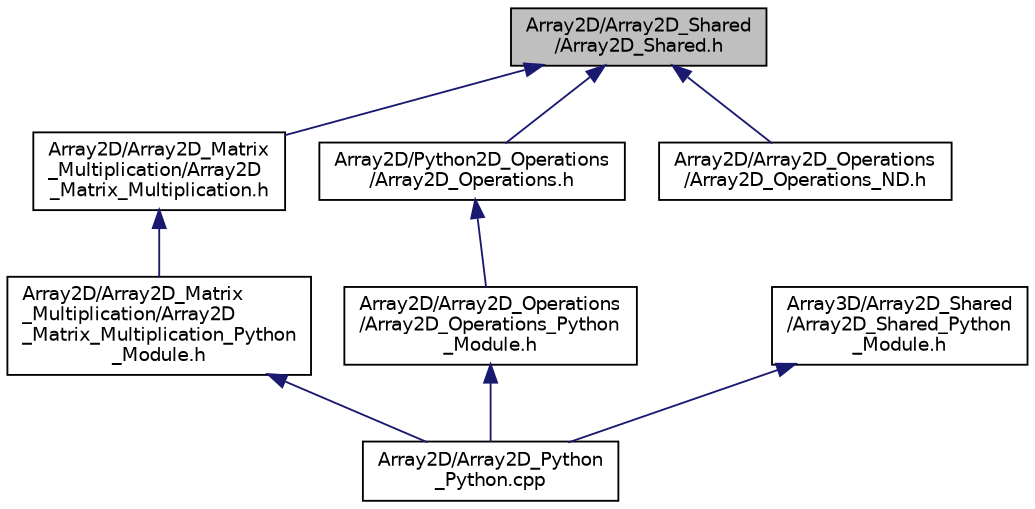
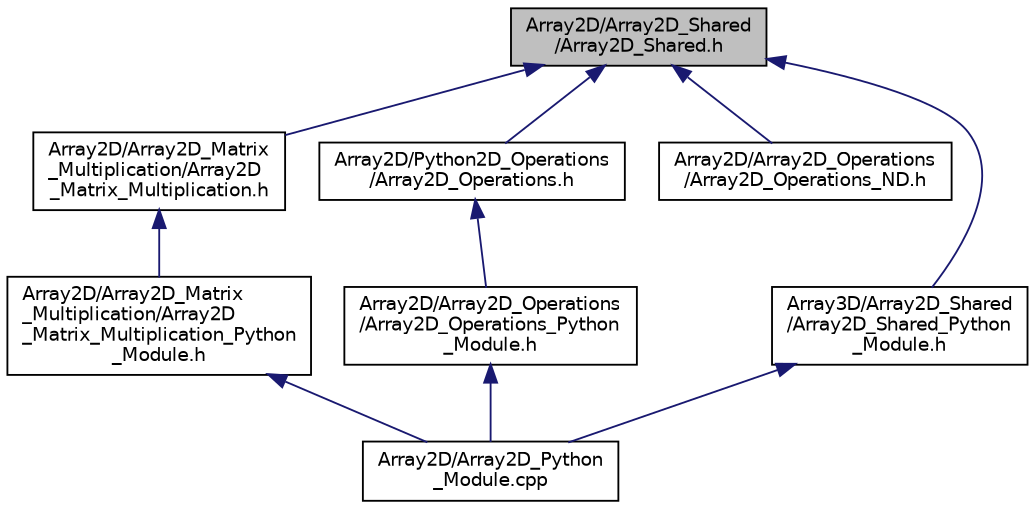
edge "Array3D/Array2D_Shared /Array2D_Shared_Python _Module.h" -> "Array2D/Array2D_Shared /Array2D_Shared.h": added
node "Array2D/Array2D_Python _Python.cpp": label "Array2D/Array2D_Python _Python.cpp" -> "Array2D/Array2D_Python _Module.cpp"
